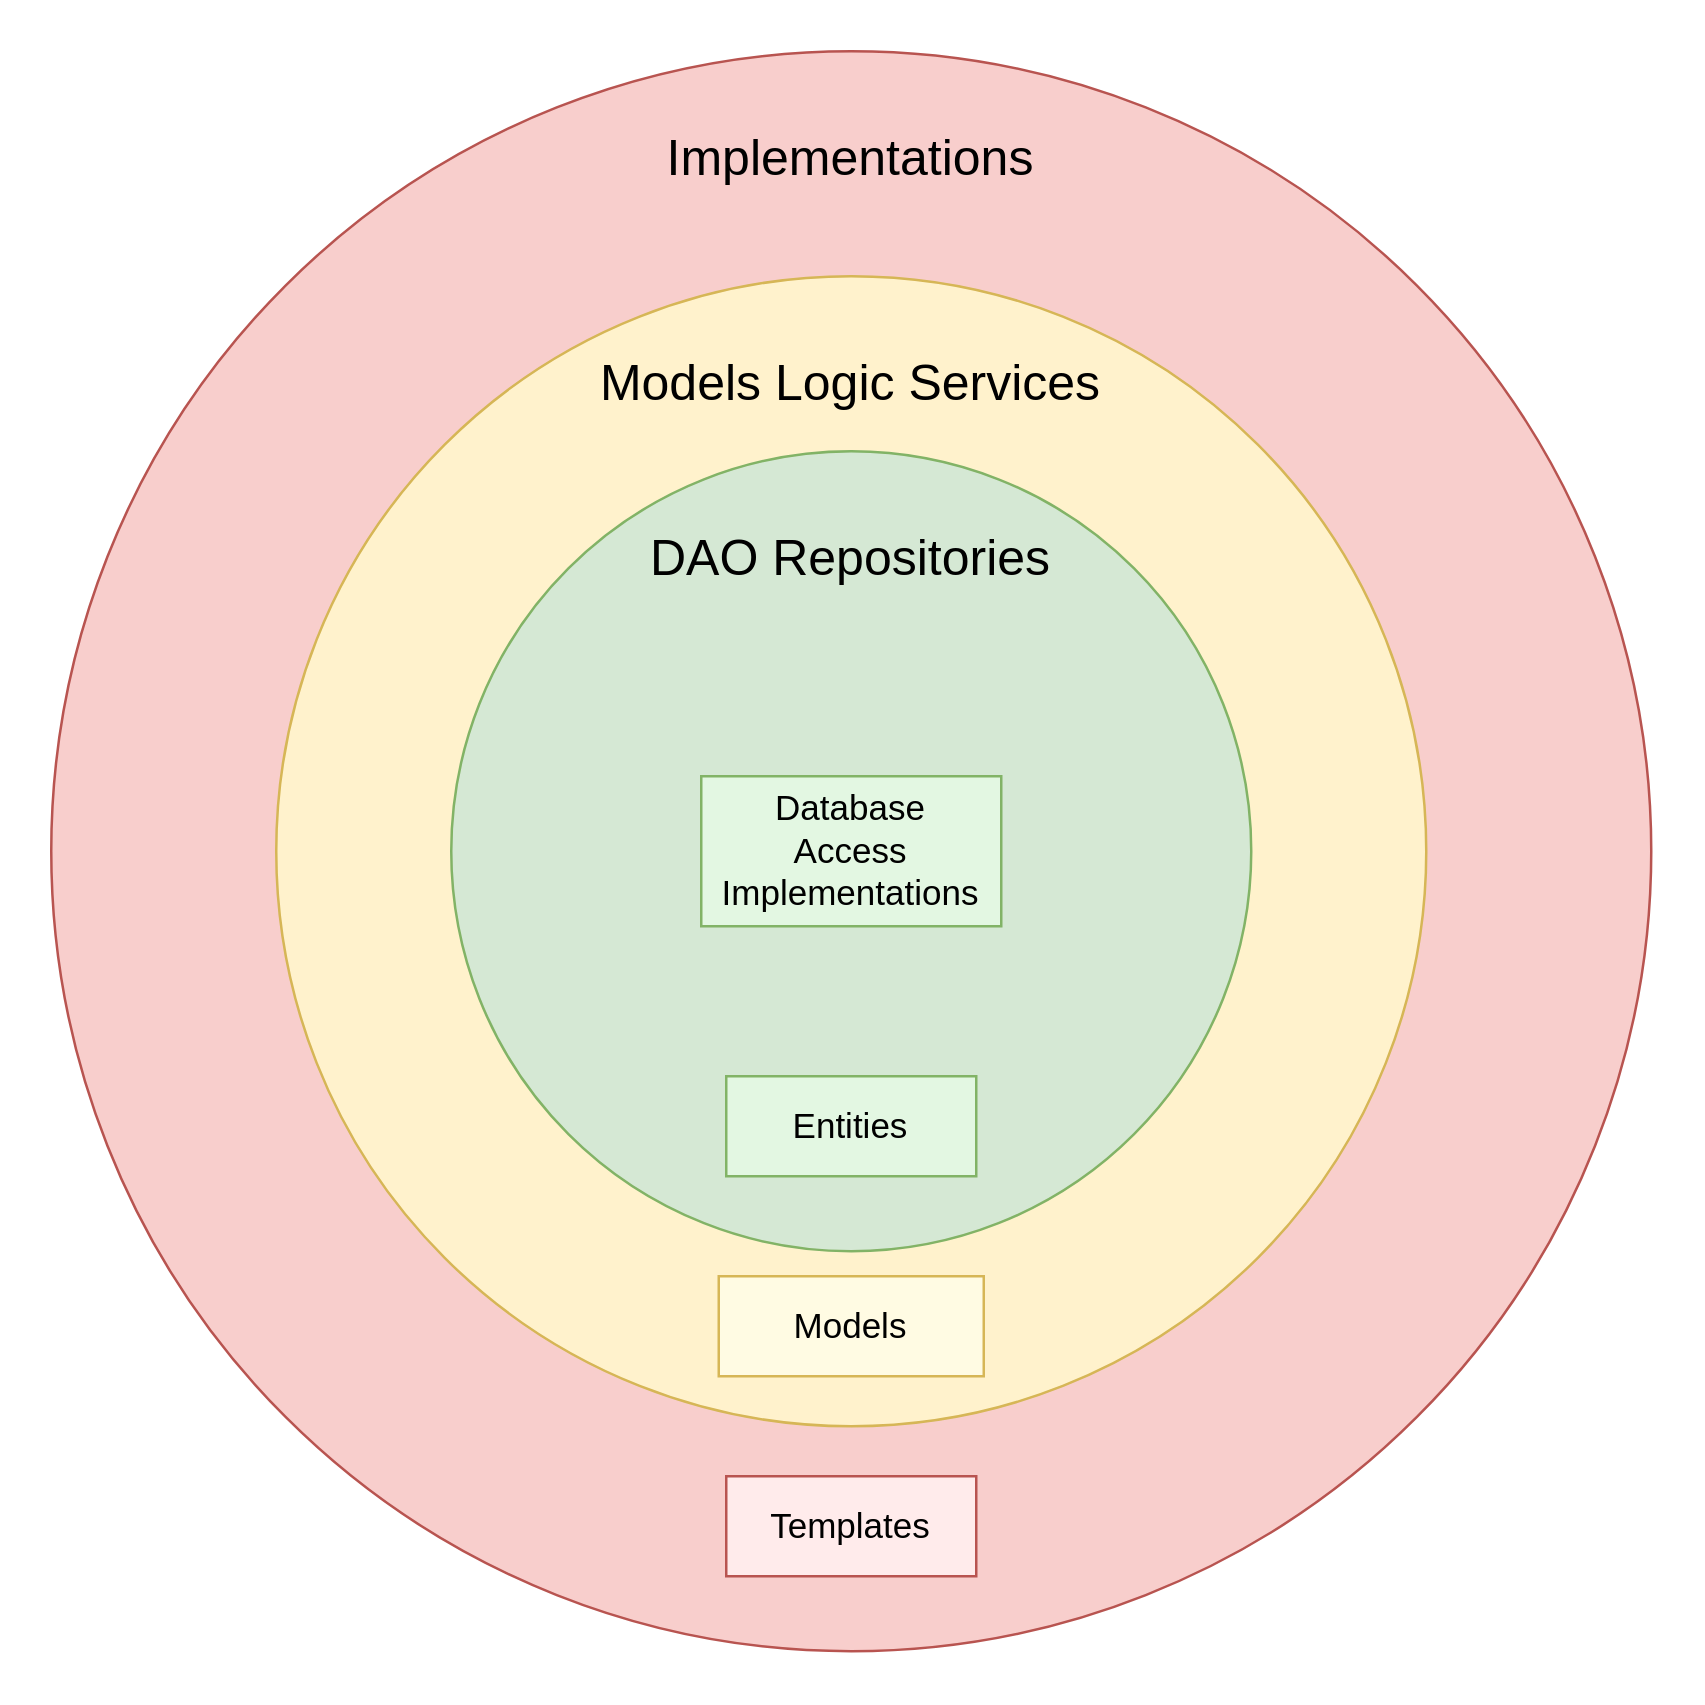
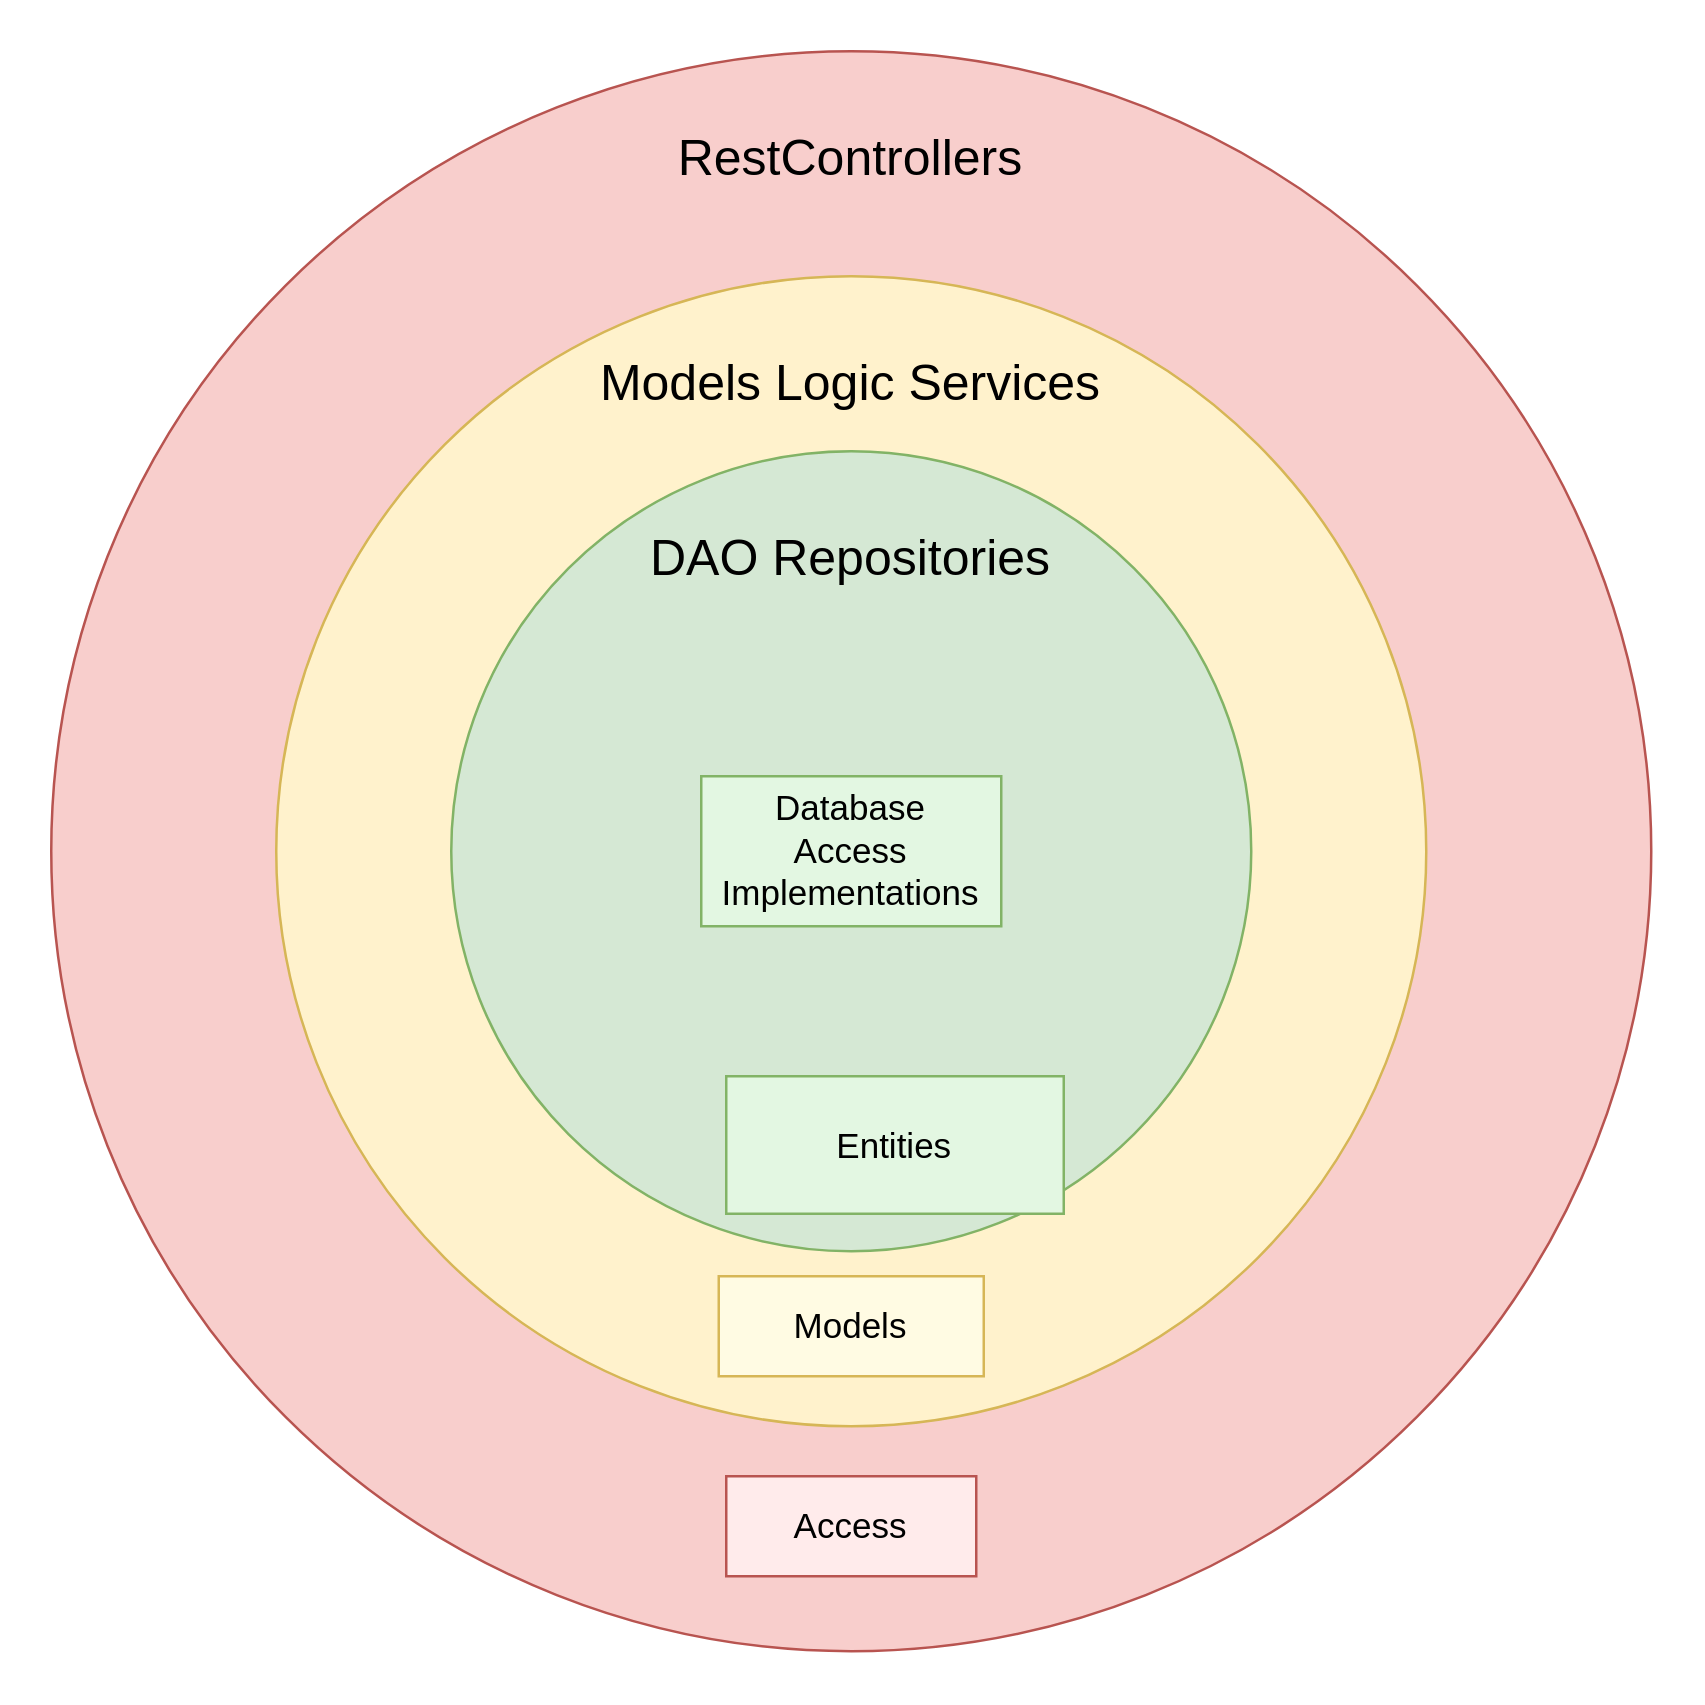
node "Implementations": label "Implementations" -> "RestControllers"
node "Entities": size 250x100 -> 338x138
node "Templates": label "Templates" -> "Access"
